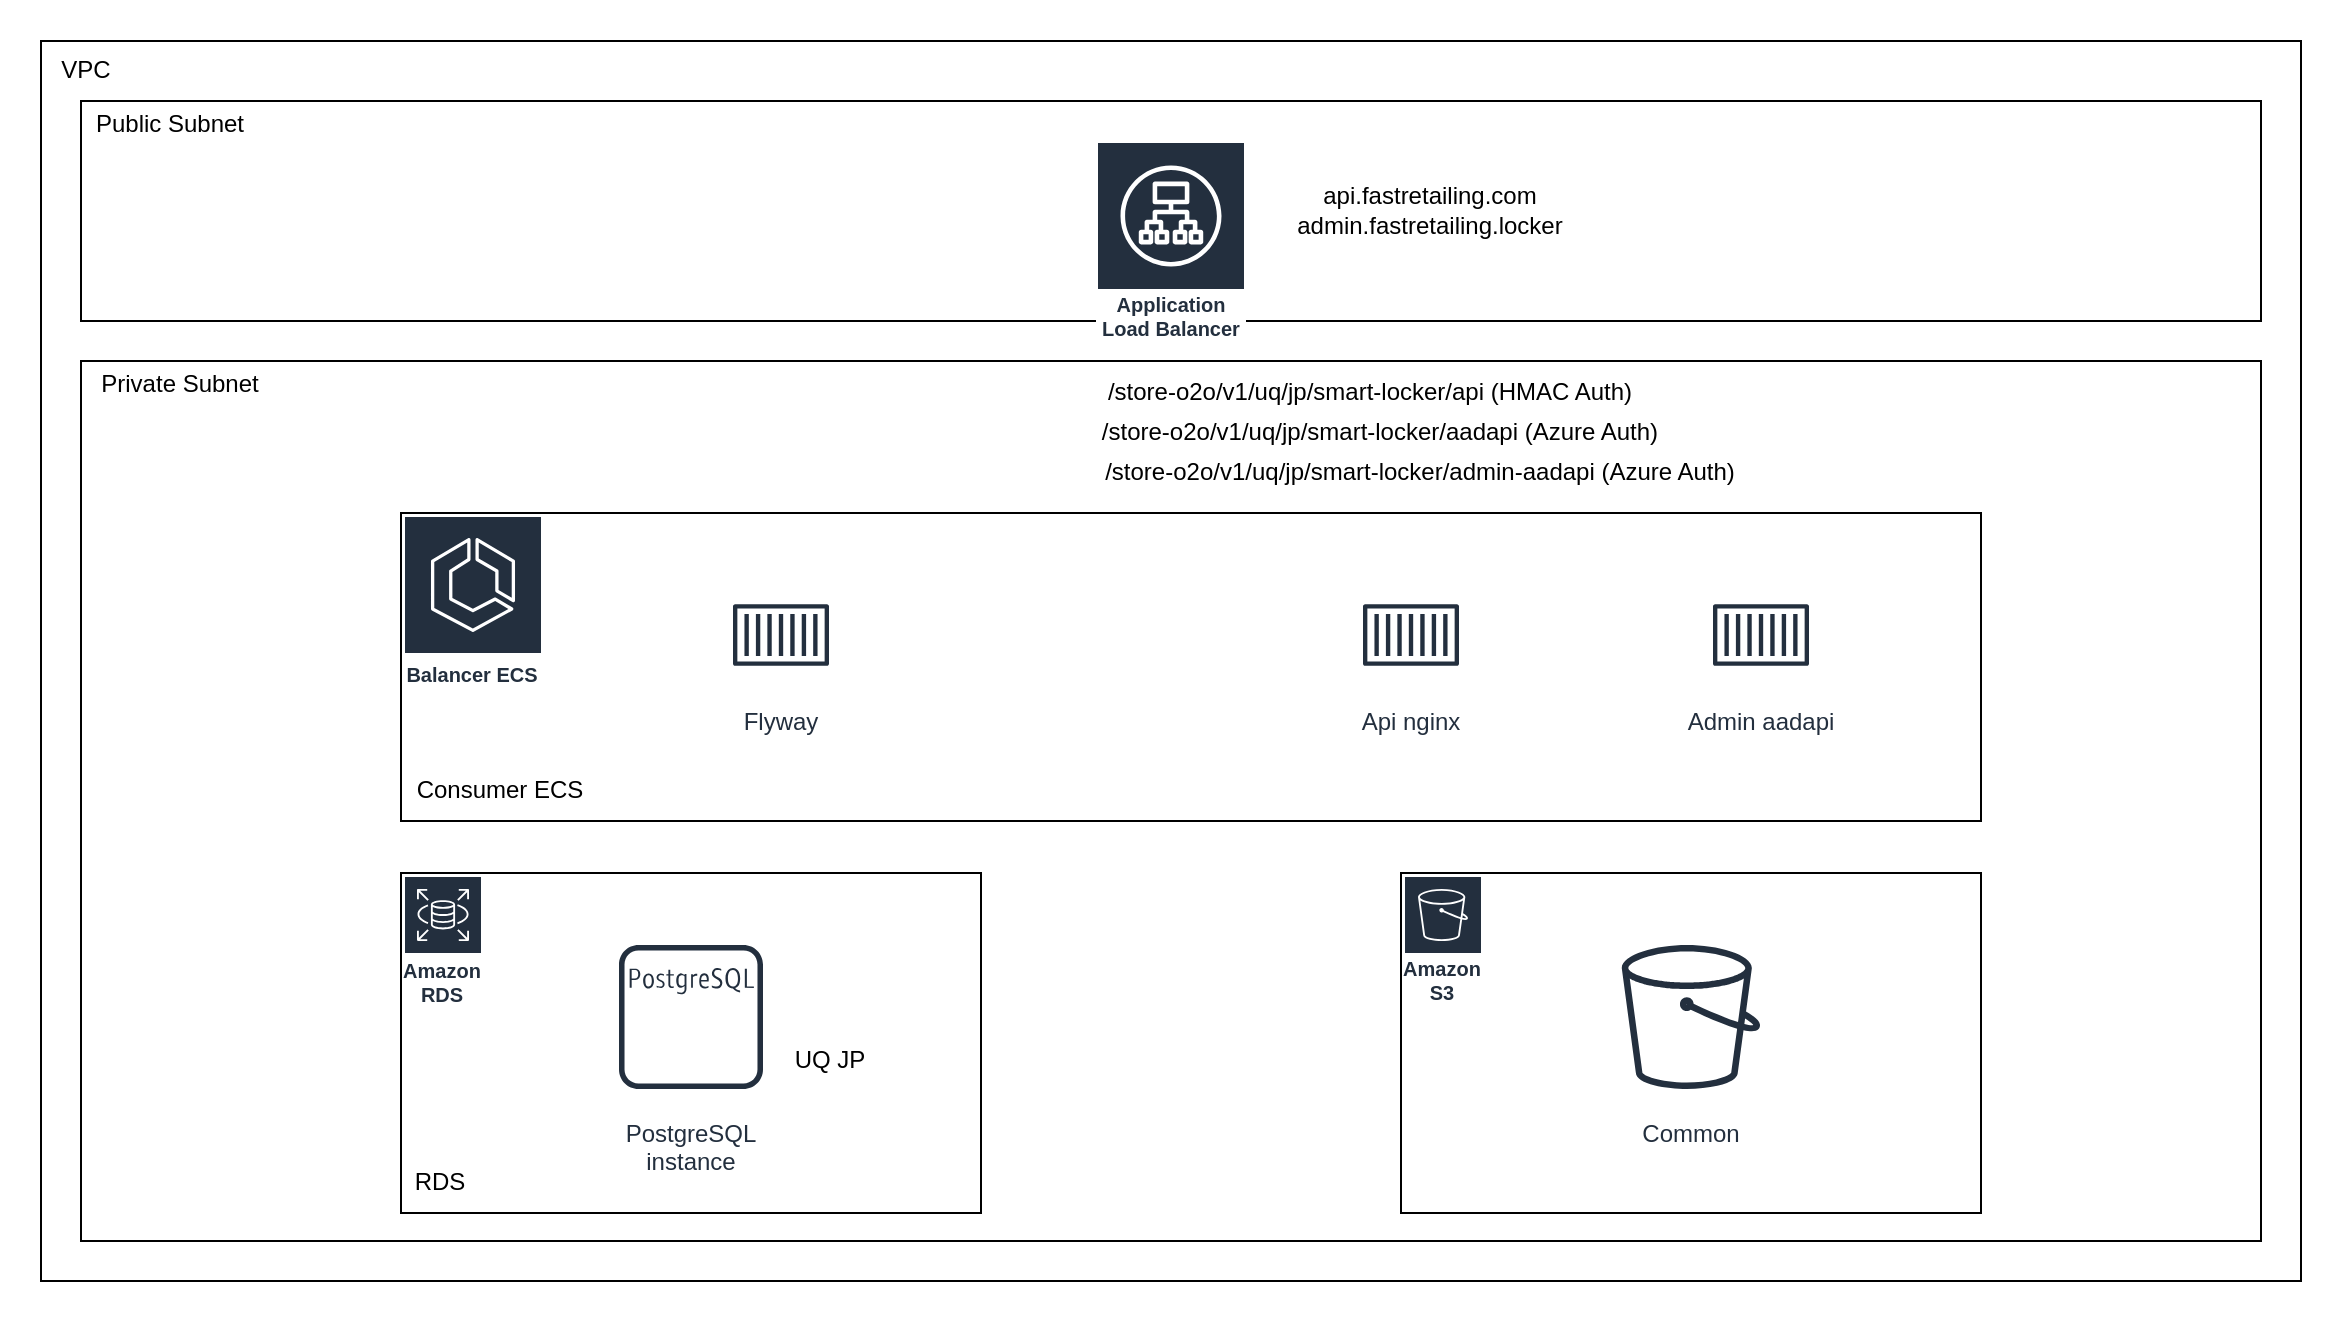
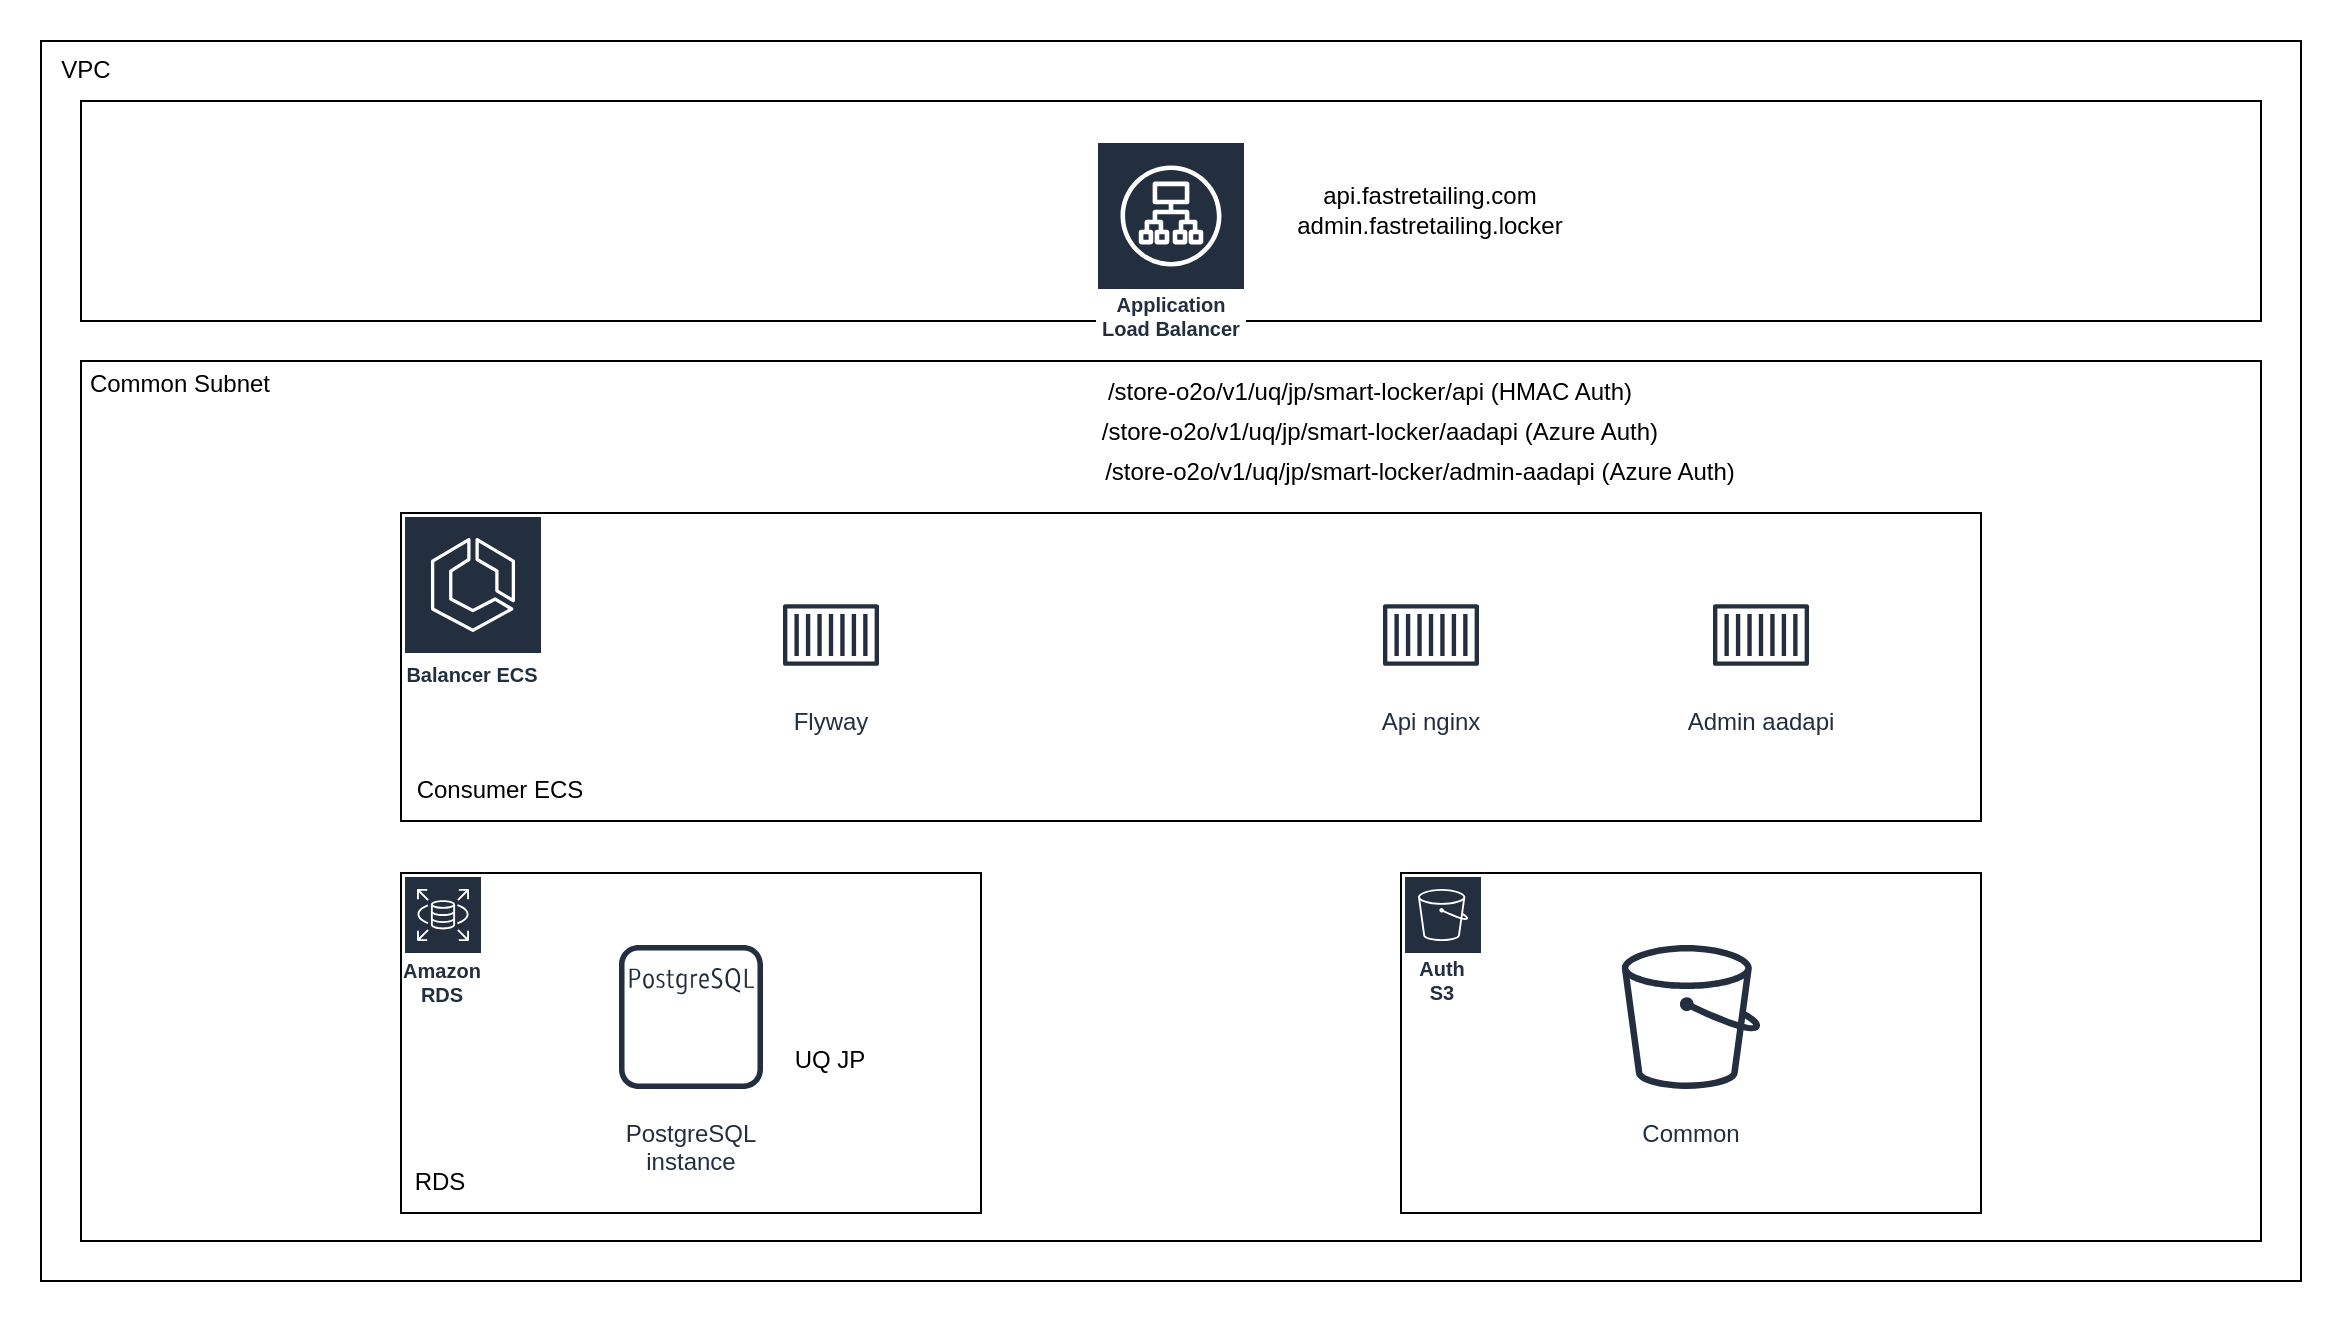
node "Public Subnet": removed
node "Private Subnet": label "Private Subnet" -> "Common Subnet"
node "Flyway": moved (781, 635) -> (831, 635)
node "Api nginx": moved (1411, 635) -> (1431, 635)
node "Amazon S3": label "Amazon S3" -> "Auth S3"
